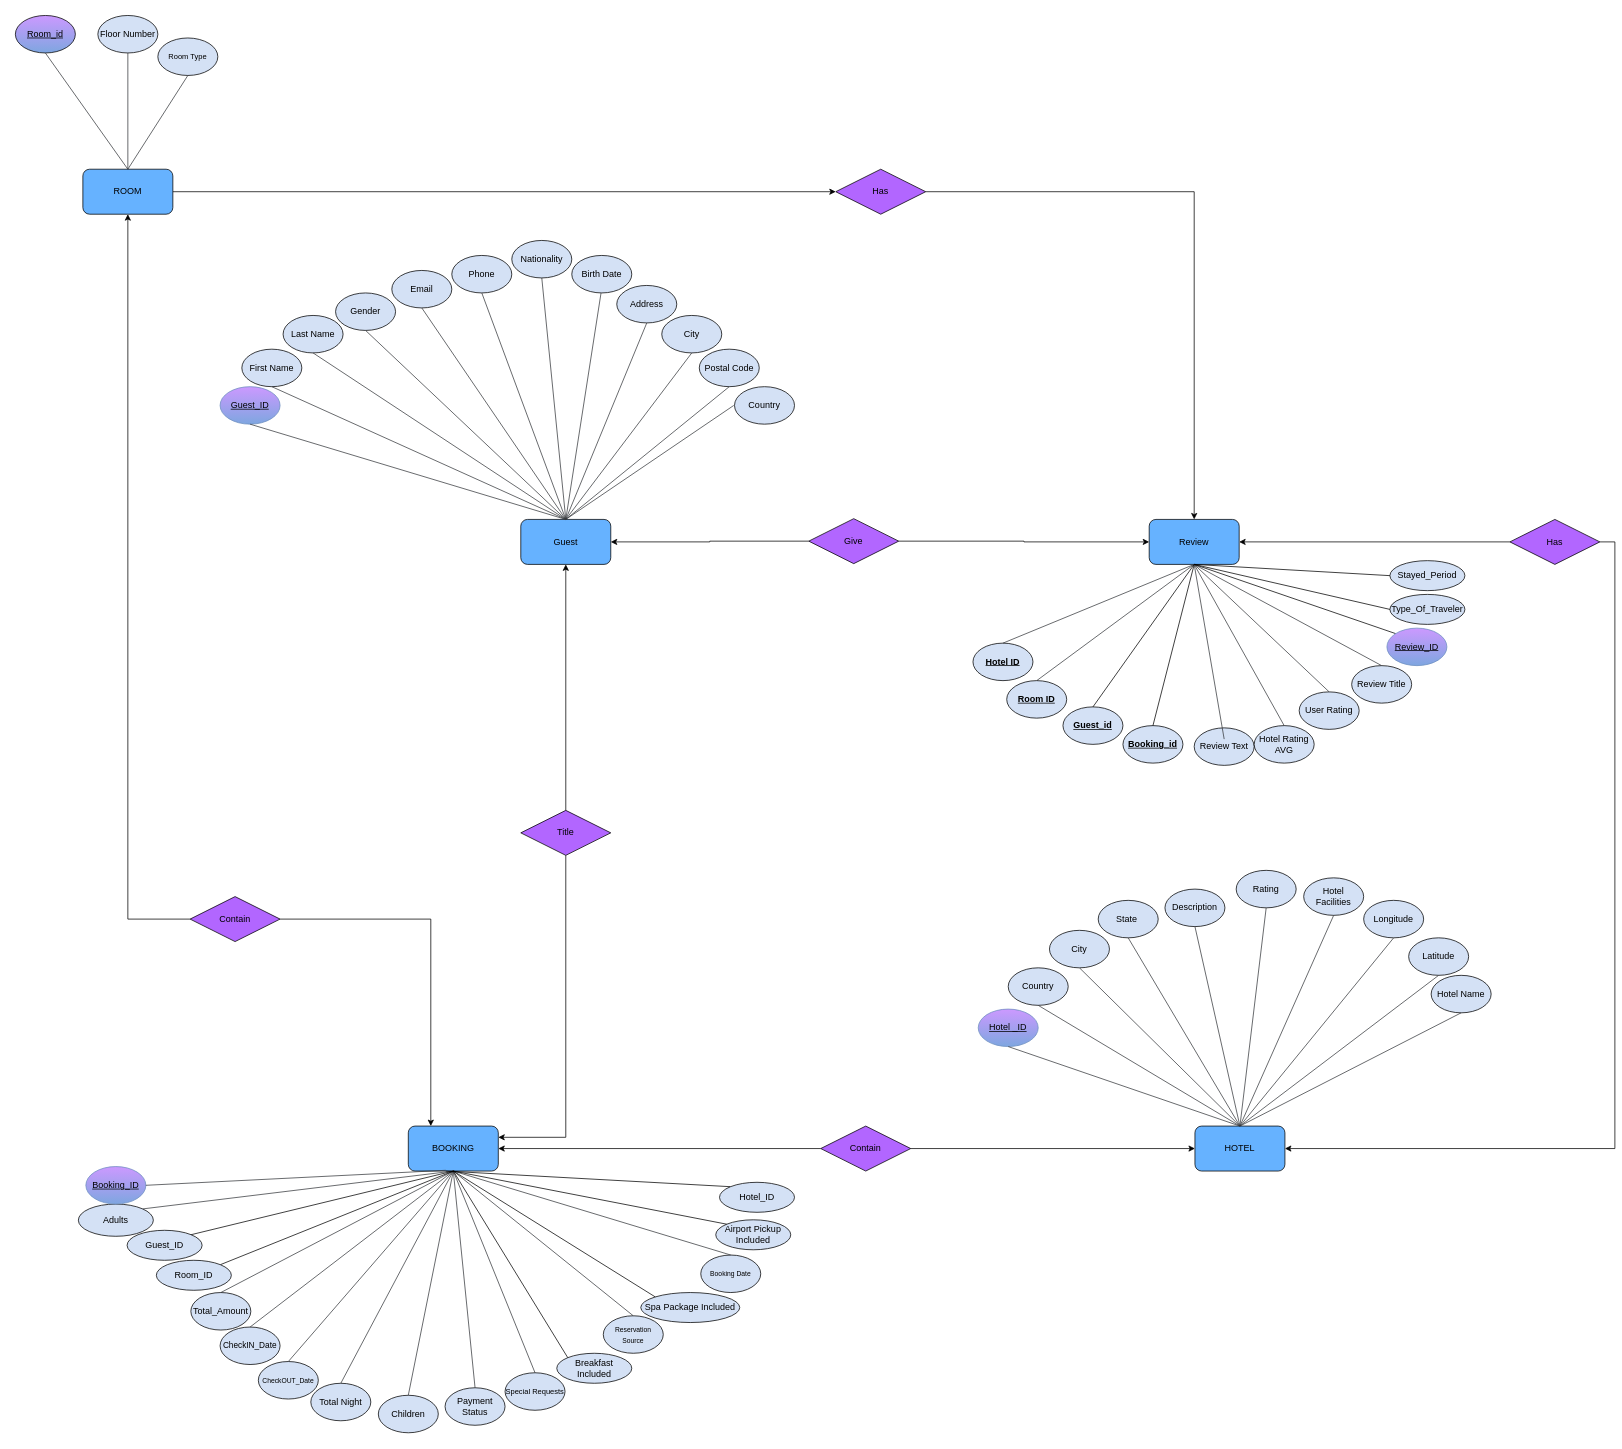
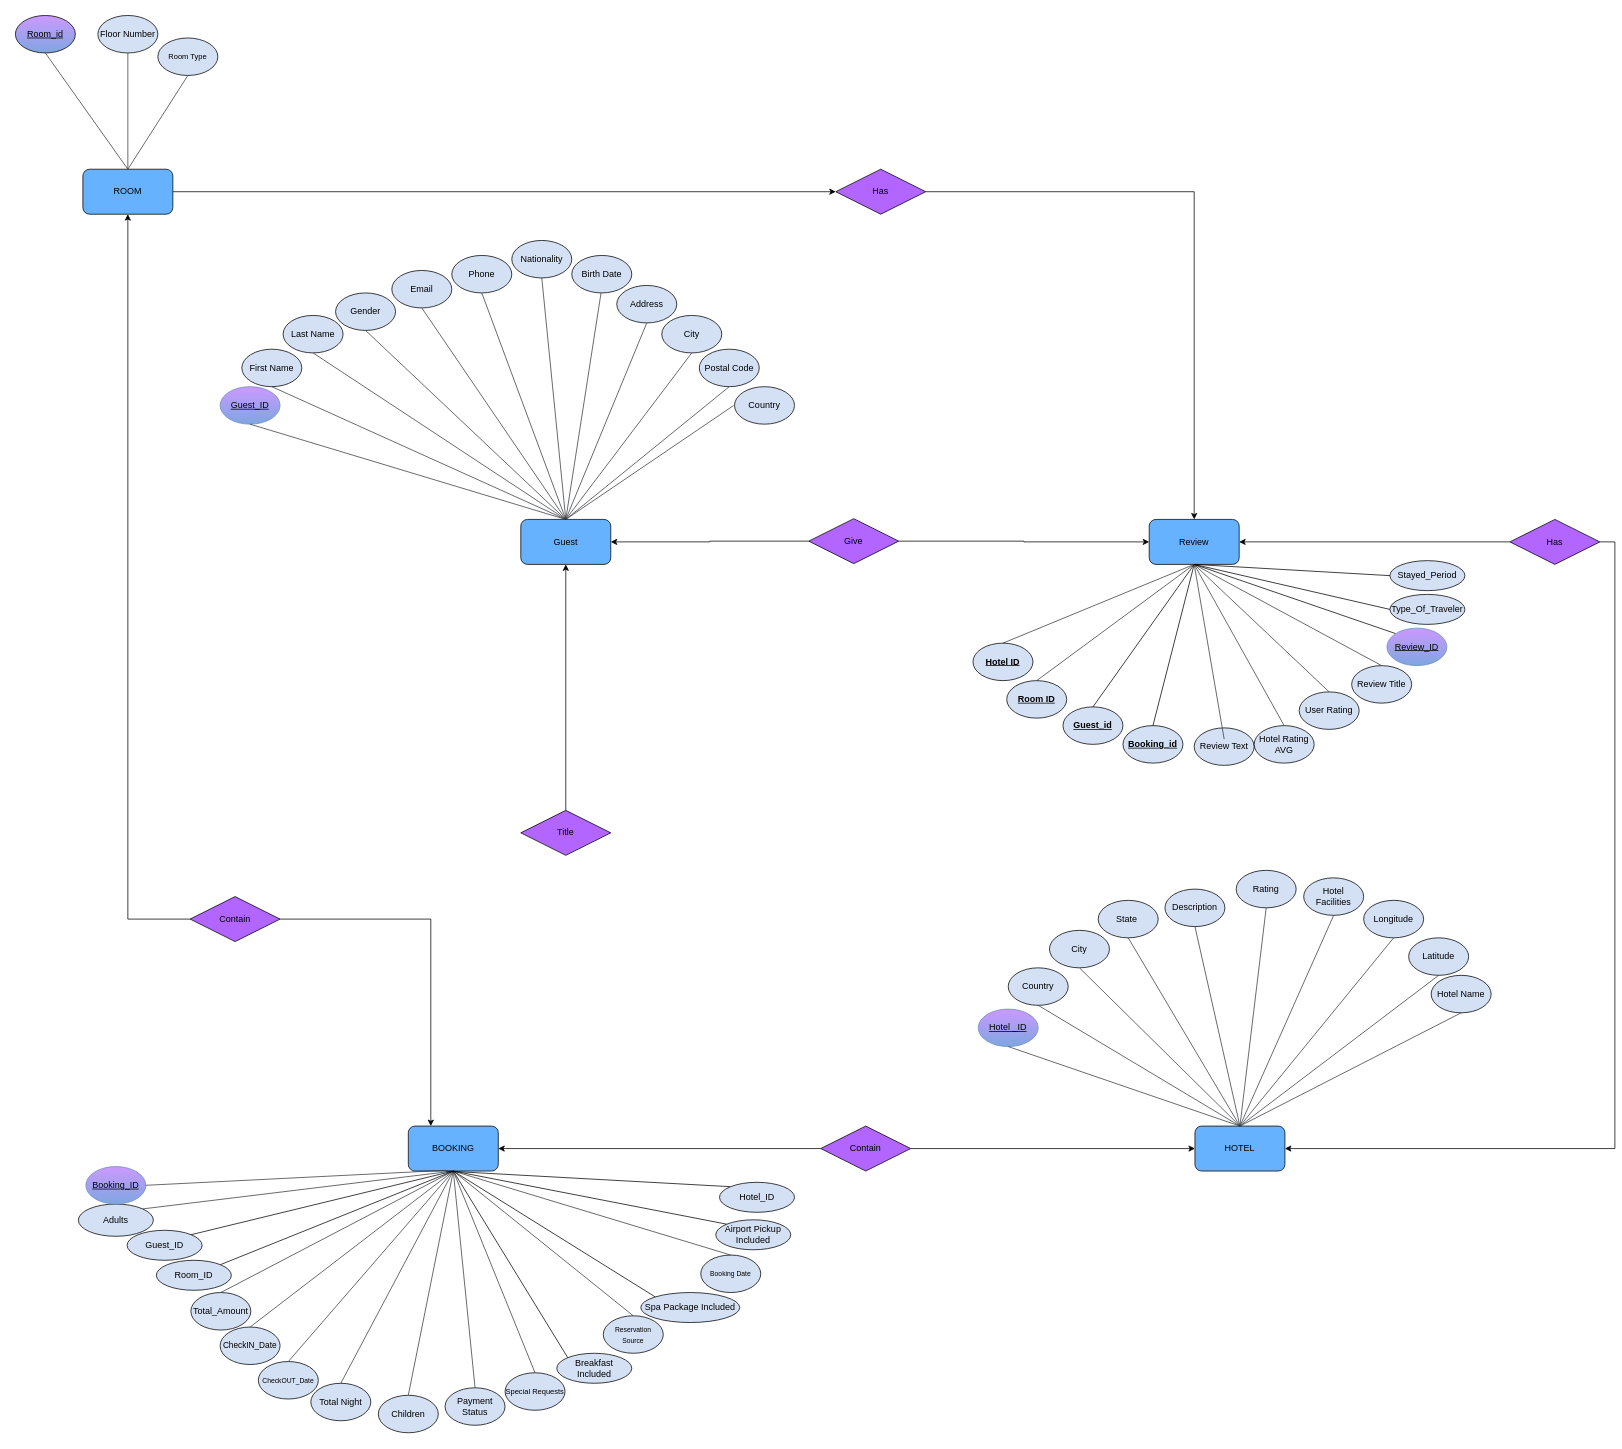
edge "Title" -> "BOOKING": removed
